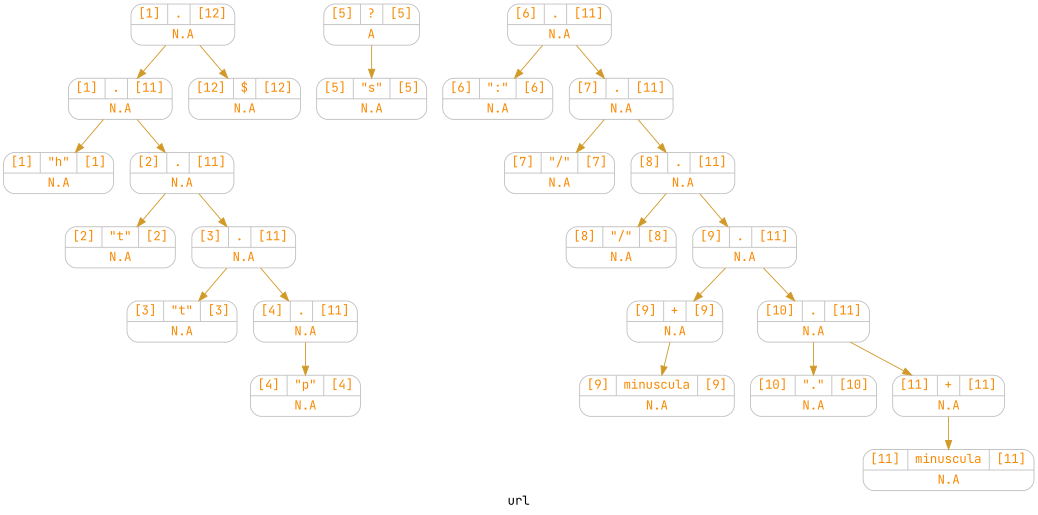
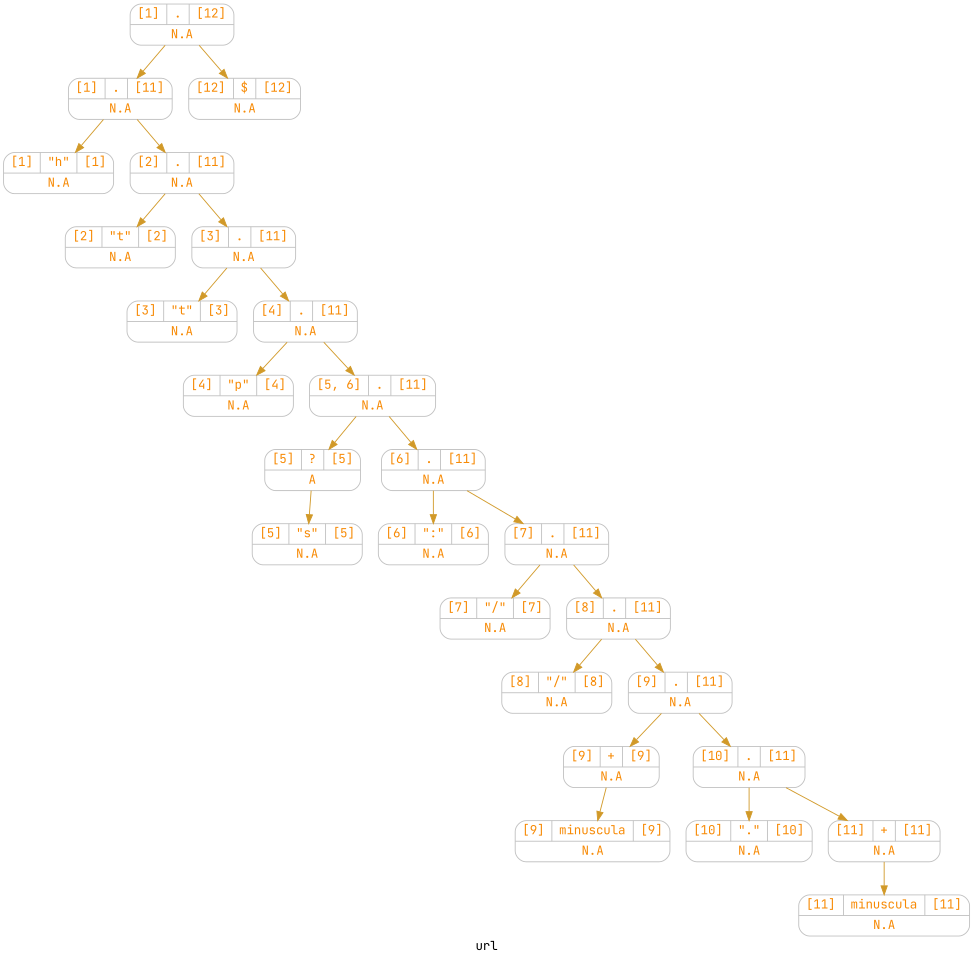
node "[5, 6]": added
